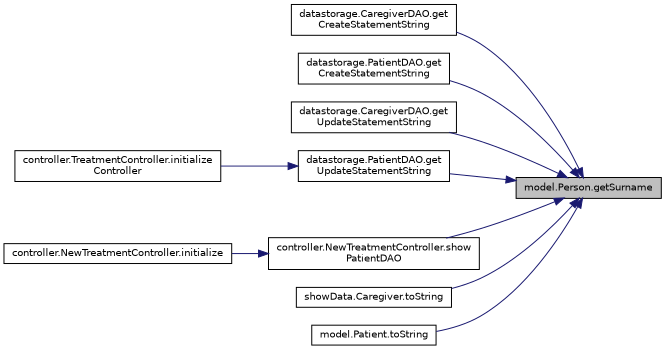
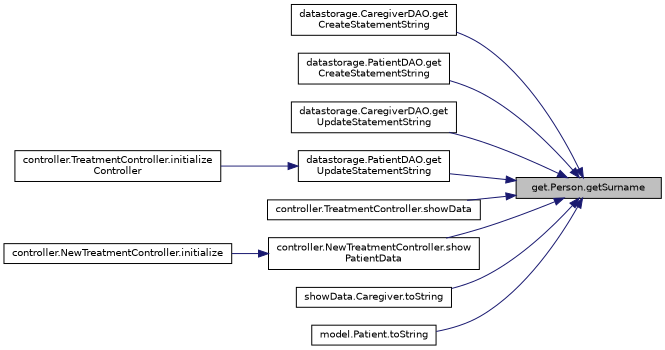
node "model.Person.getSurname": label "model.Person.getSurname" -> "get.Person.getSurname"
node "controller.TreatmentController.showData": added
node "controller.NewTreatmentController.show PatientDAO": label "controller.NewTreatmentController.show PatientDAO" -> "controller.NewTreatmentController.show PatientData"
